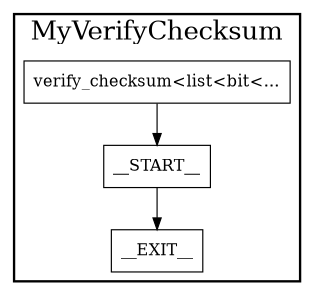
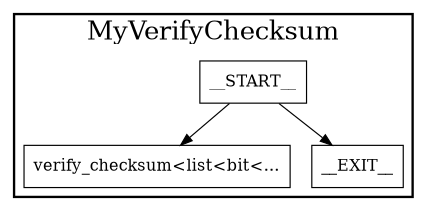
edge "verify_checksum<list<bit<..." -> "__START__": reversed
